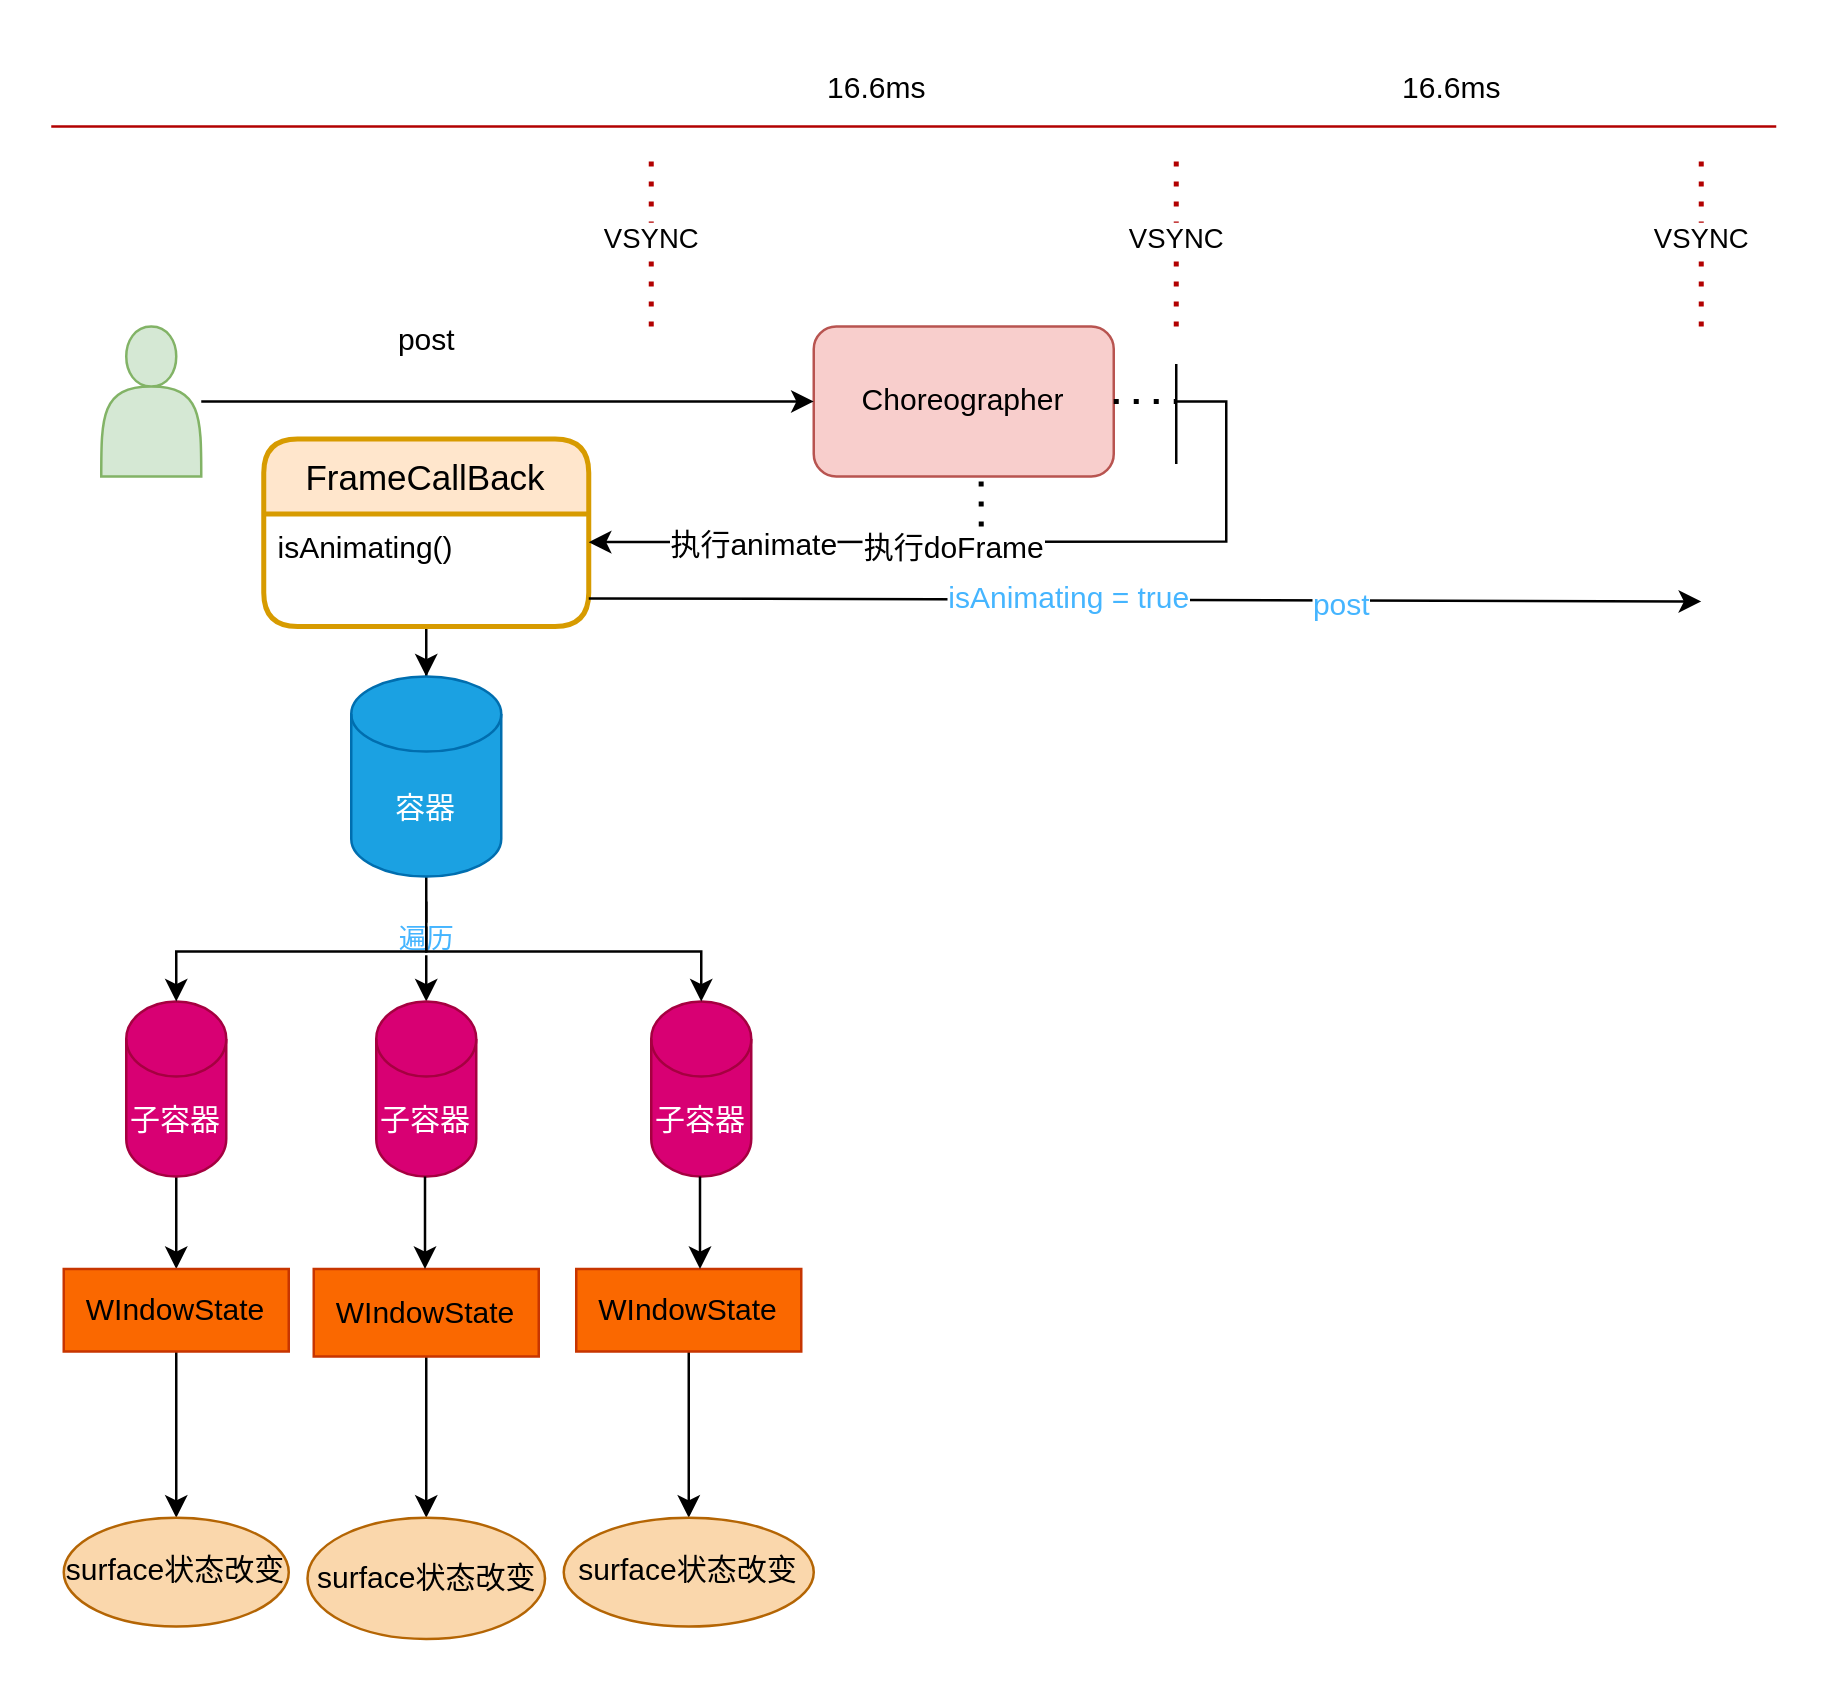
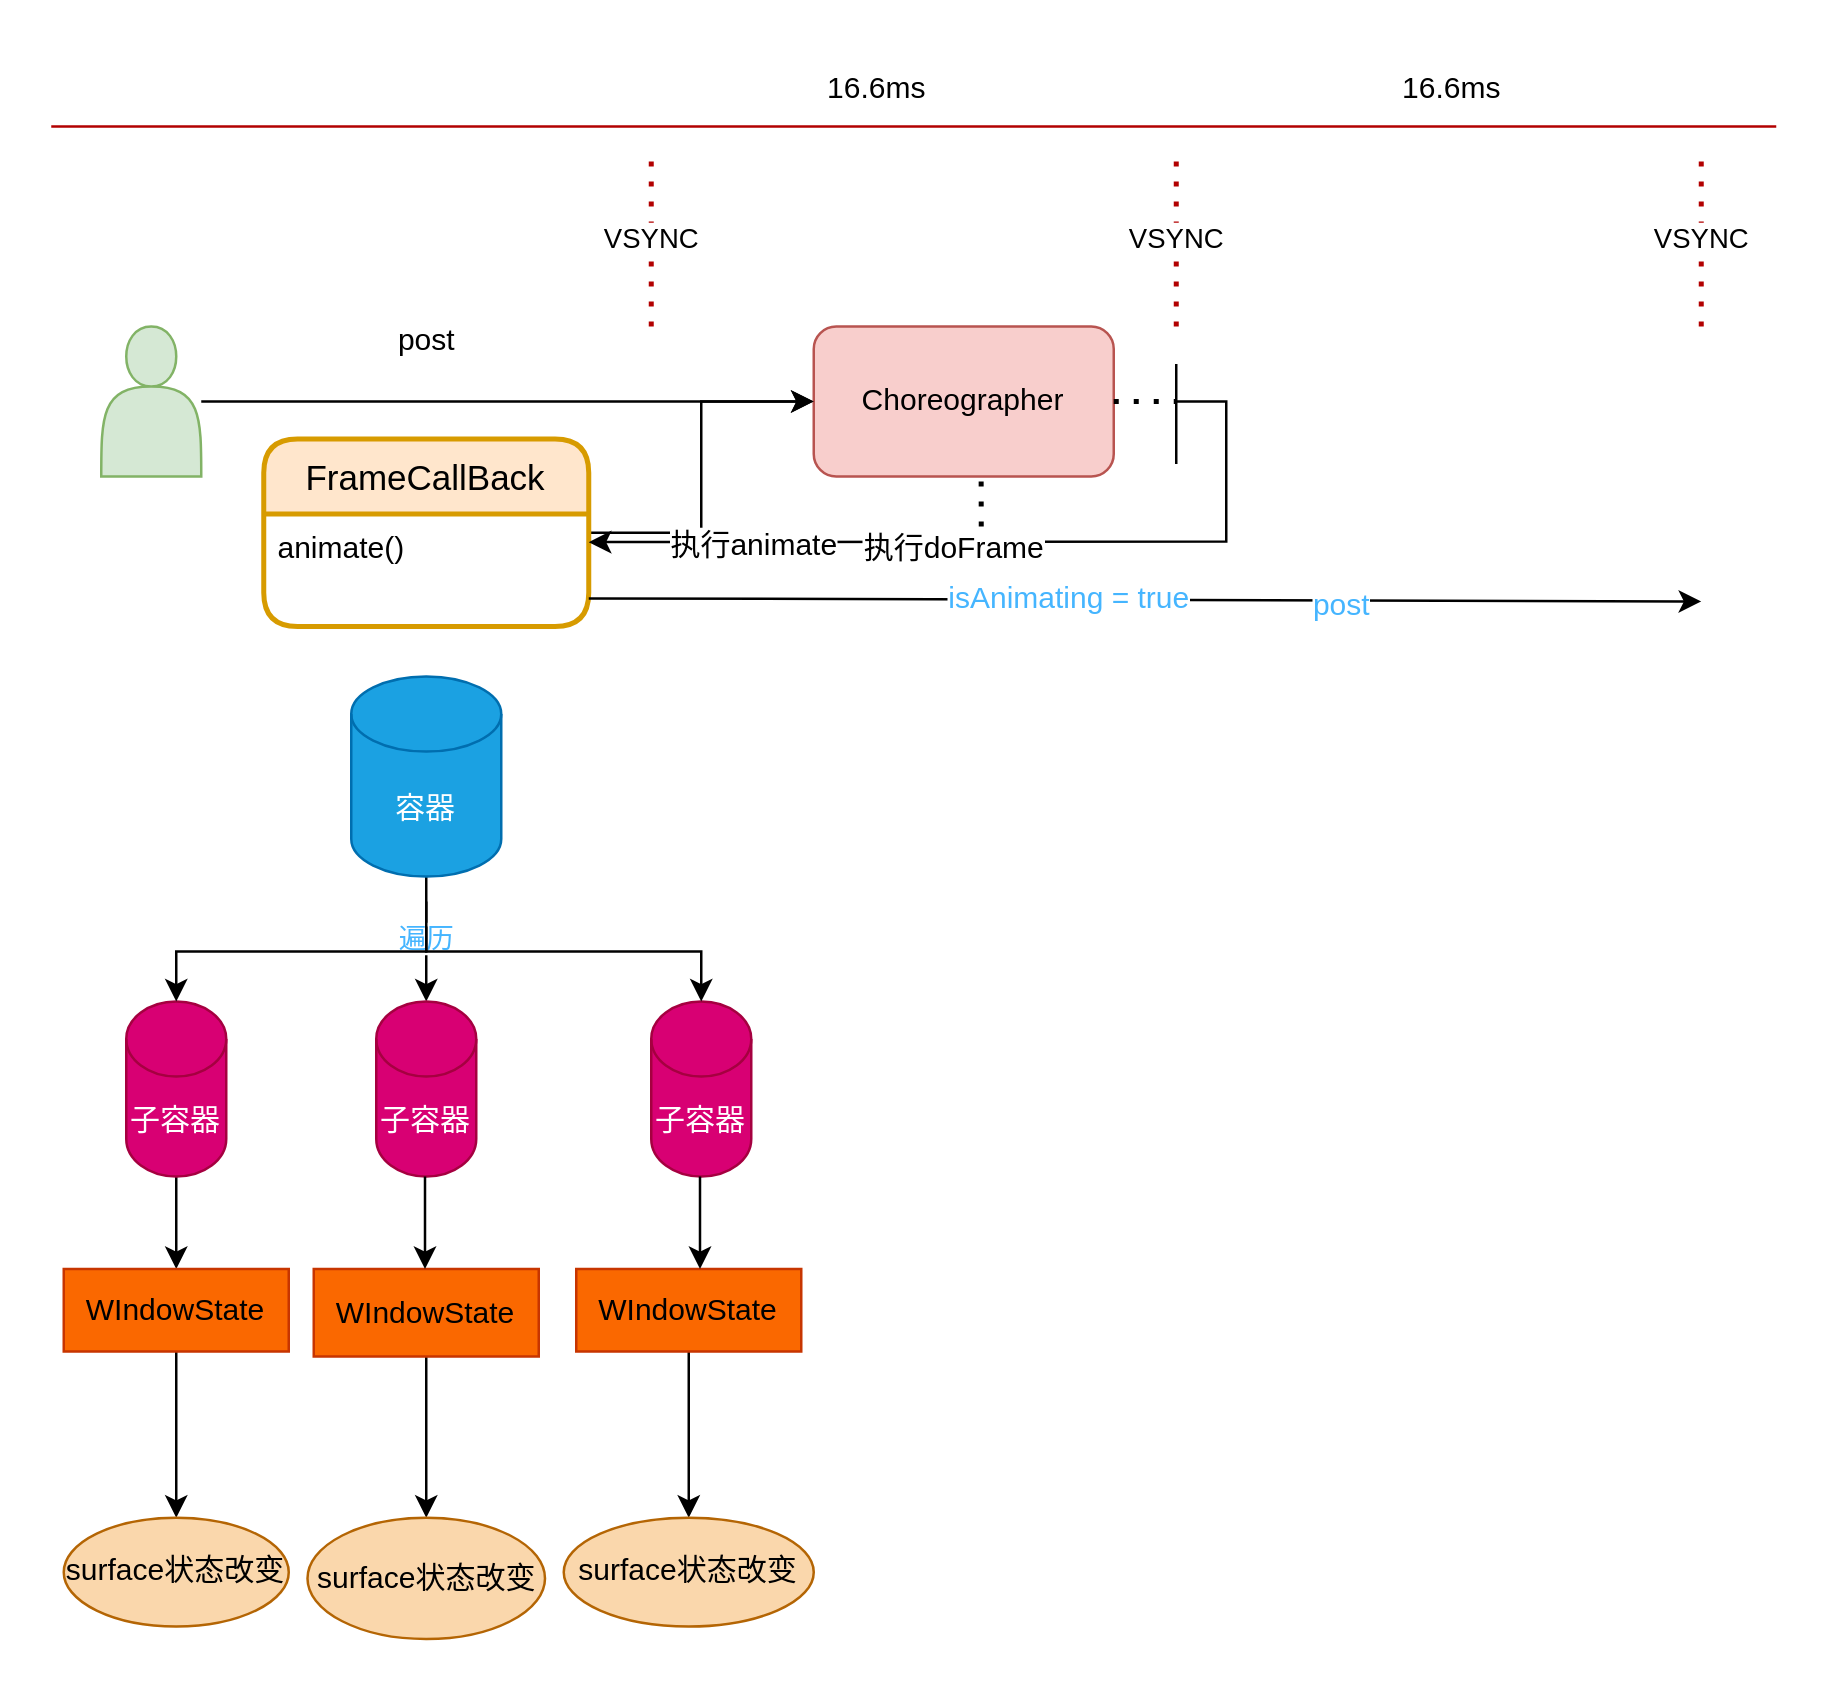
node "isAnimating()": label "isAnimating()" -> "animate()"
edge "FrameCallBack" -> "容器": now "FrameCallBack" -> "Choreographer"
